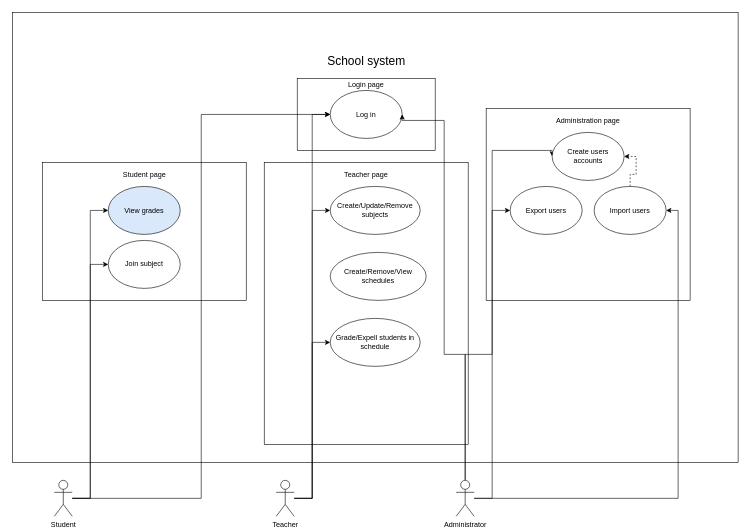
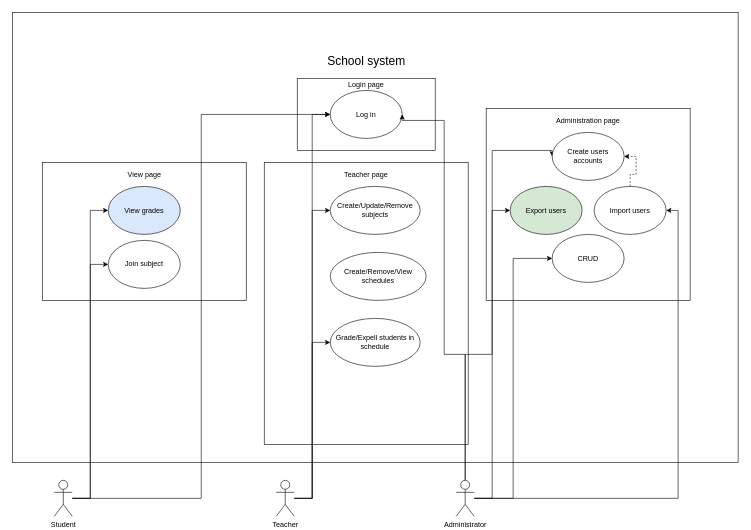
node "Student page": label "Student page" -> "View page"
node "Export users": fillcolor #ffffff -> #d5e8d4
edge "Administrator" -> "CRUD": added
node "CRUD": added
